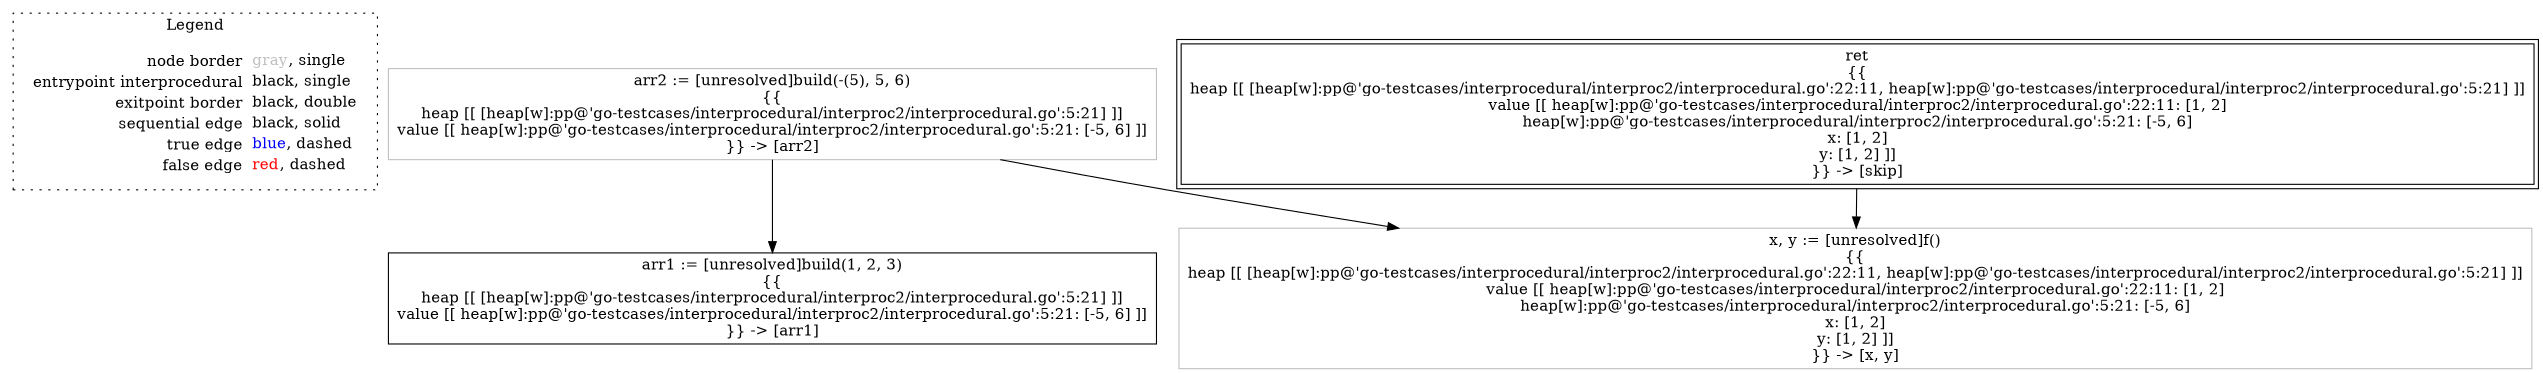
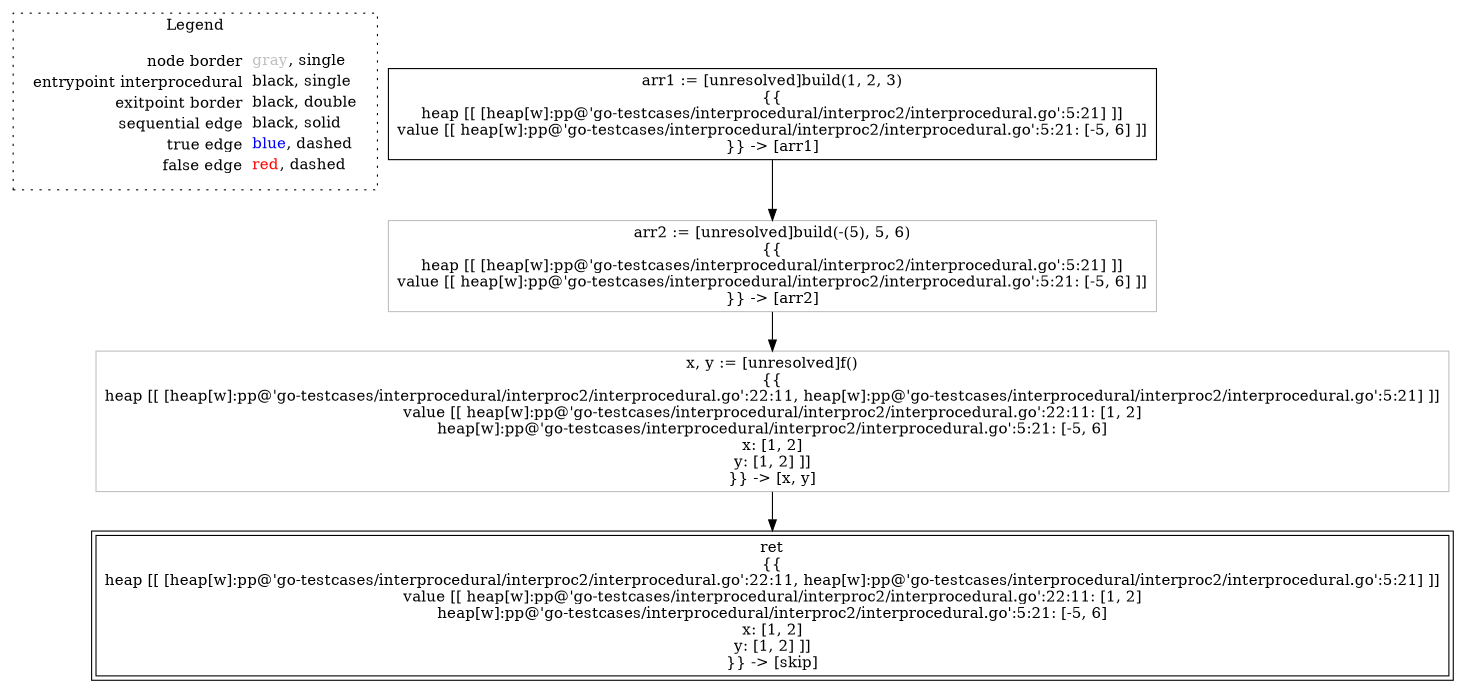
edge "arr2 := [unresolved]build(-(5), 5, 6)" -> "arr1 := [unresolved]build(1, 2, 3)": reversed
edge "ret" -> "x, y := [unresolved]f()": reversed
